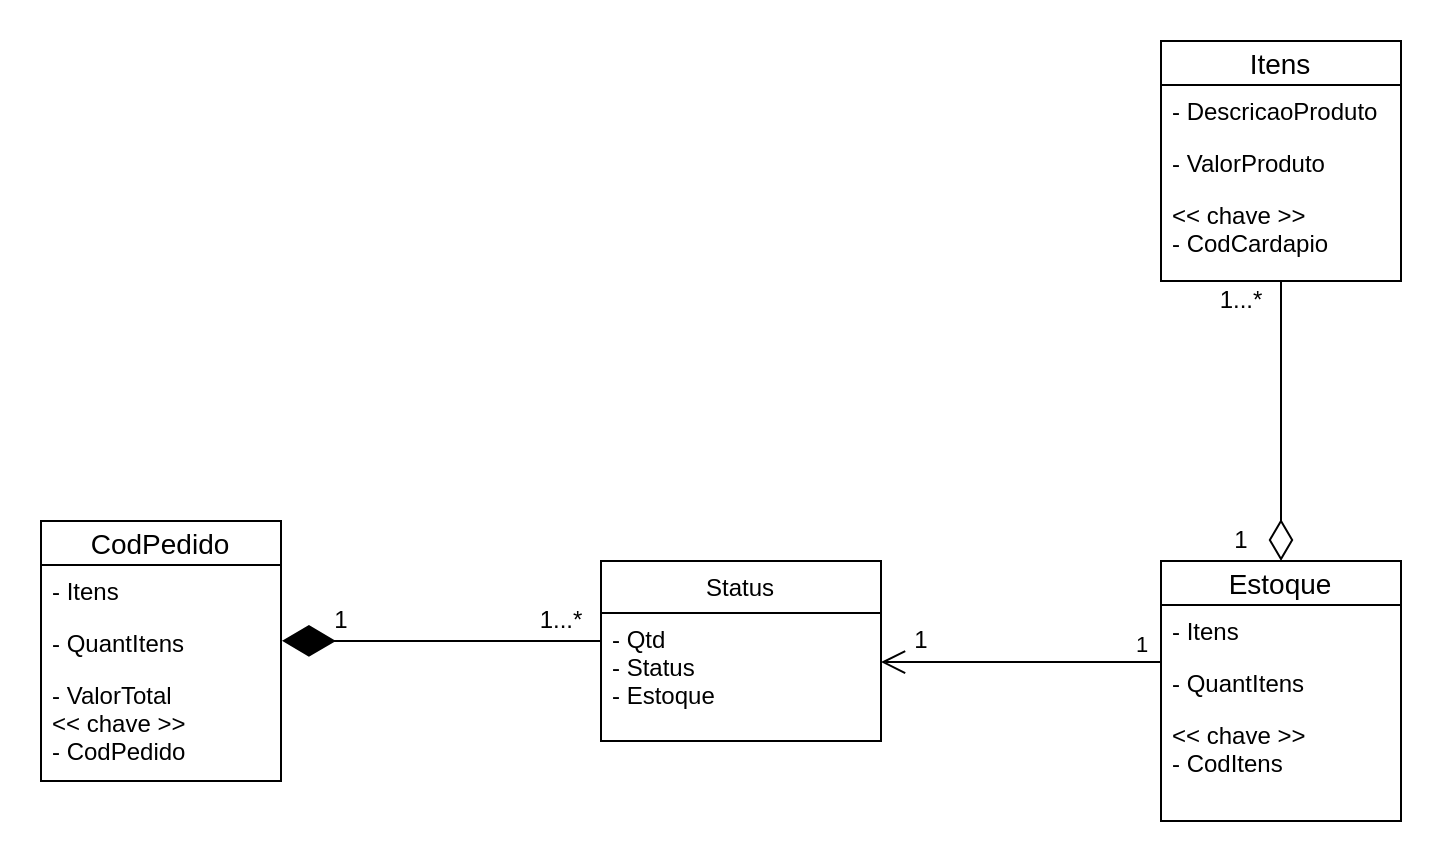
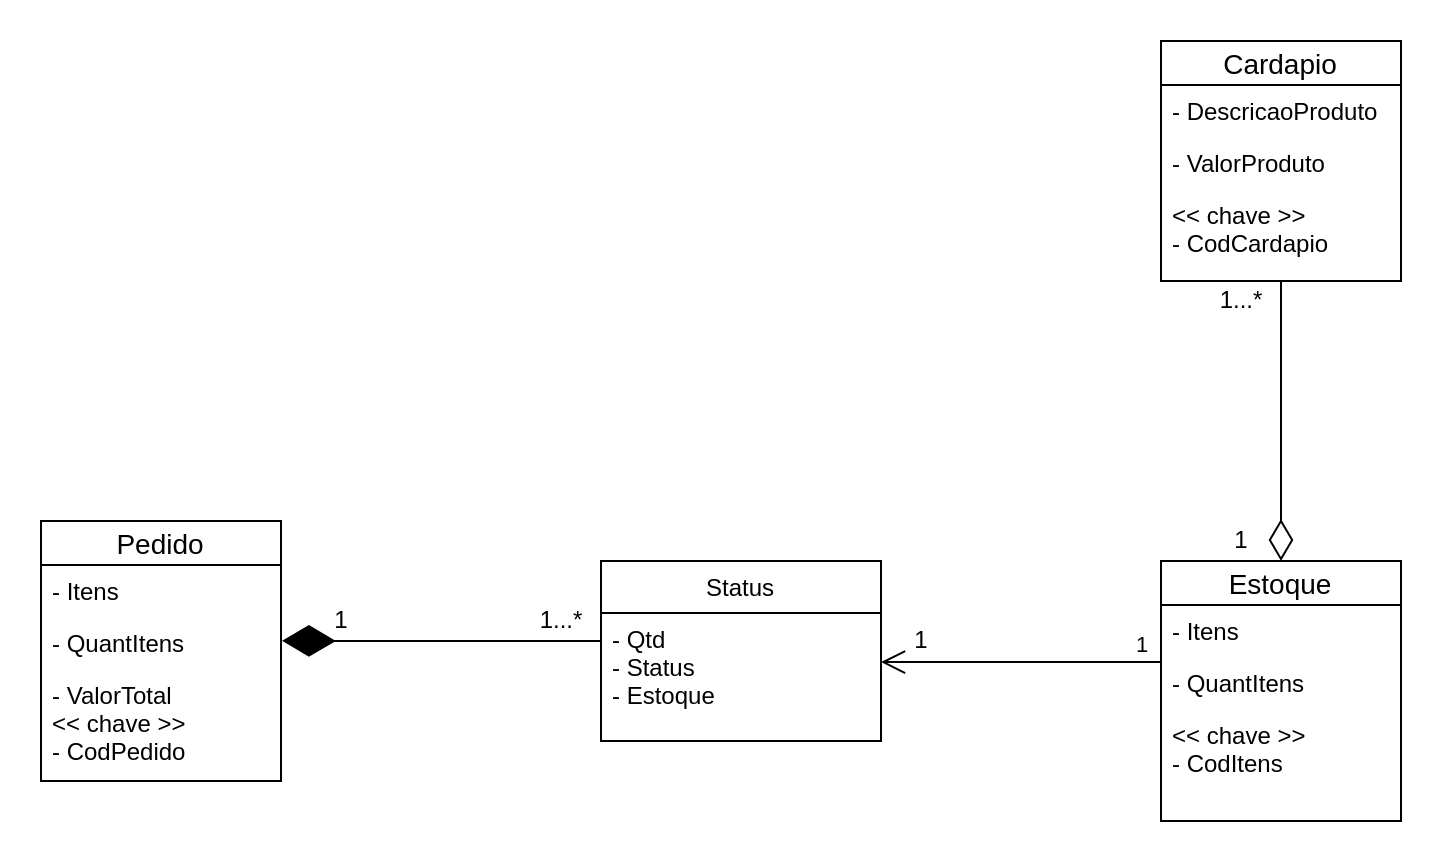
node "Itens": label "Itens" -> "Cardapio"
node "CodPedido": label "CodPedido" -> "Pedido"
